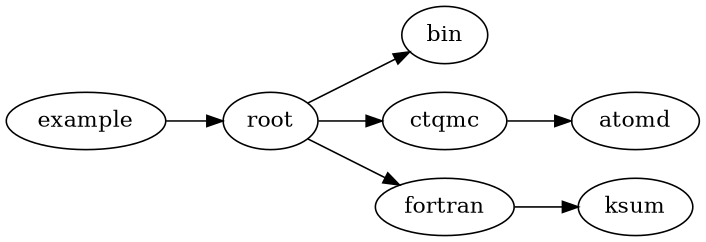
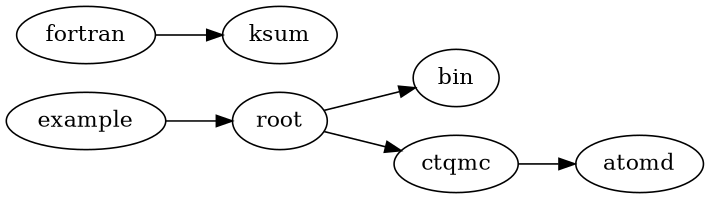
edge "root" -> "fortran": removed
